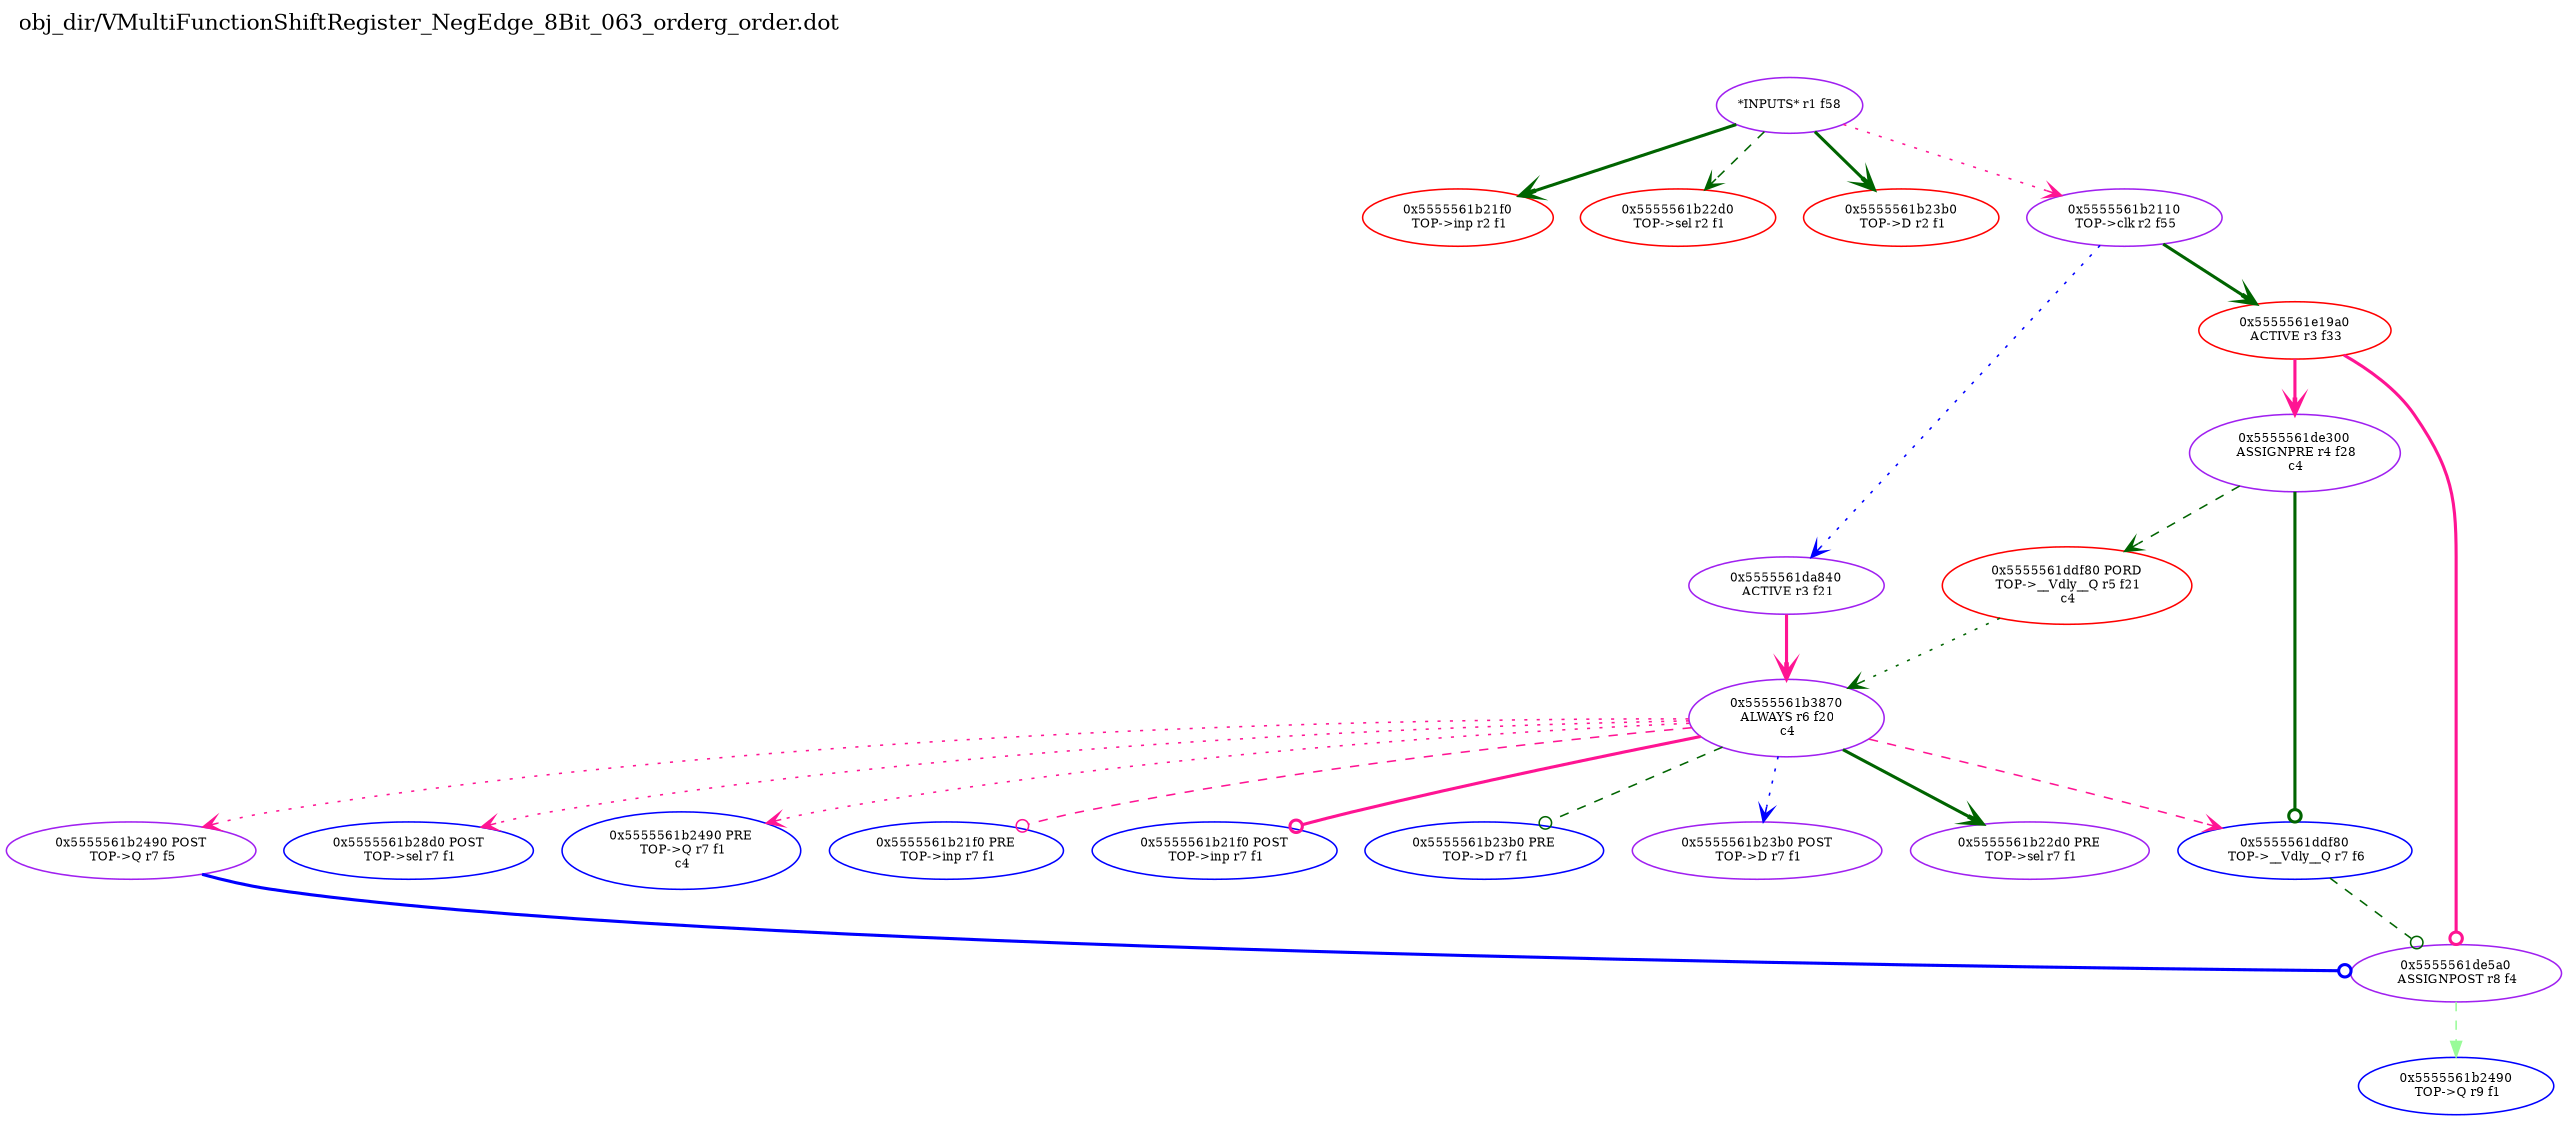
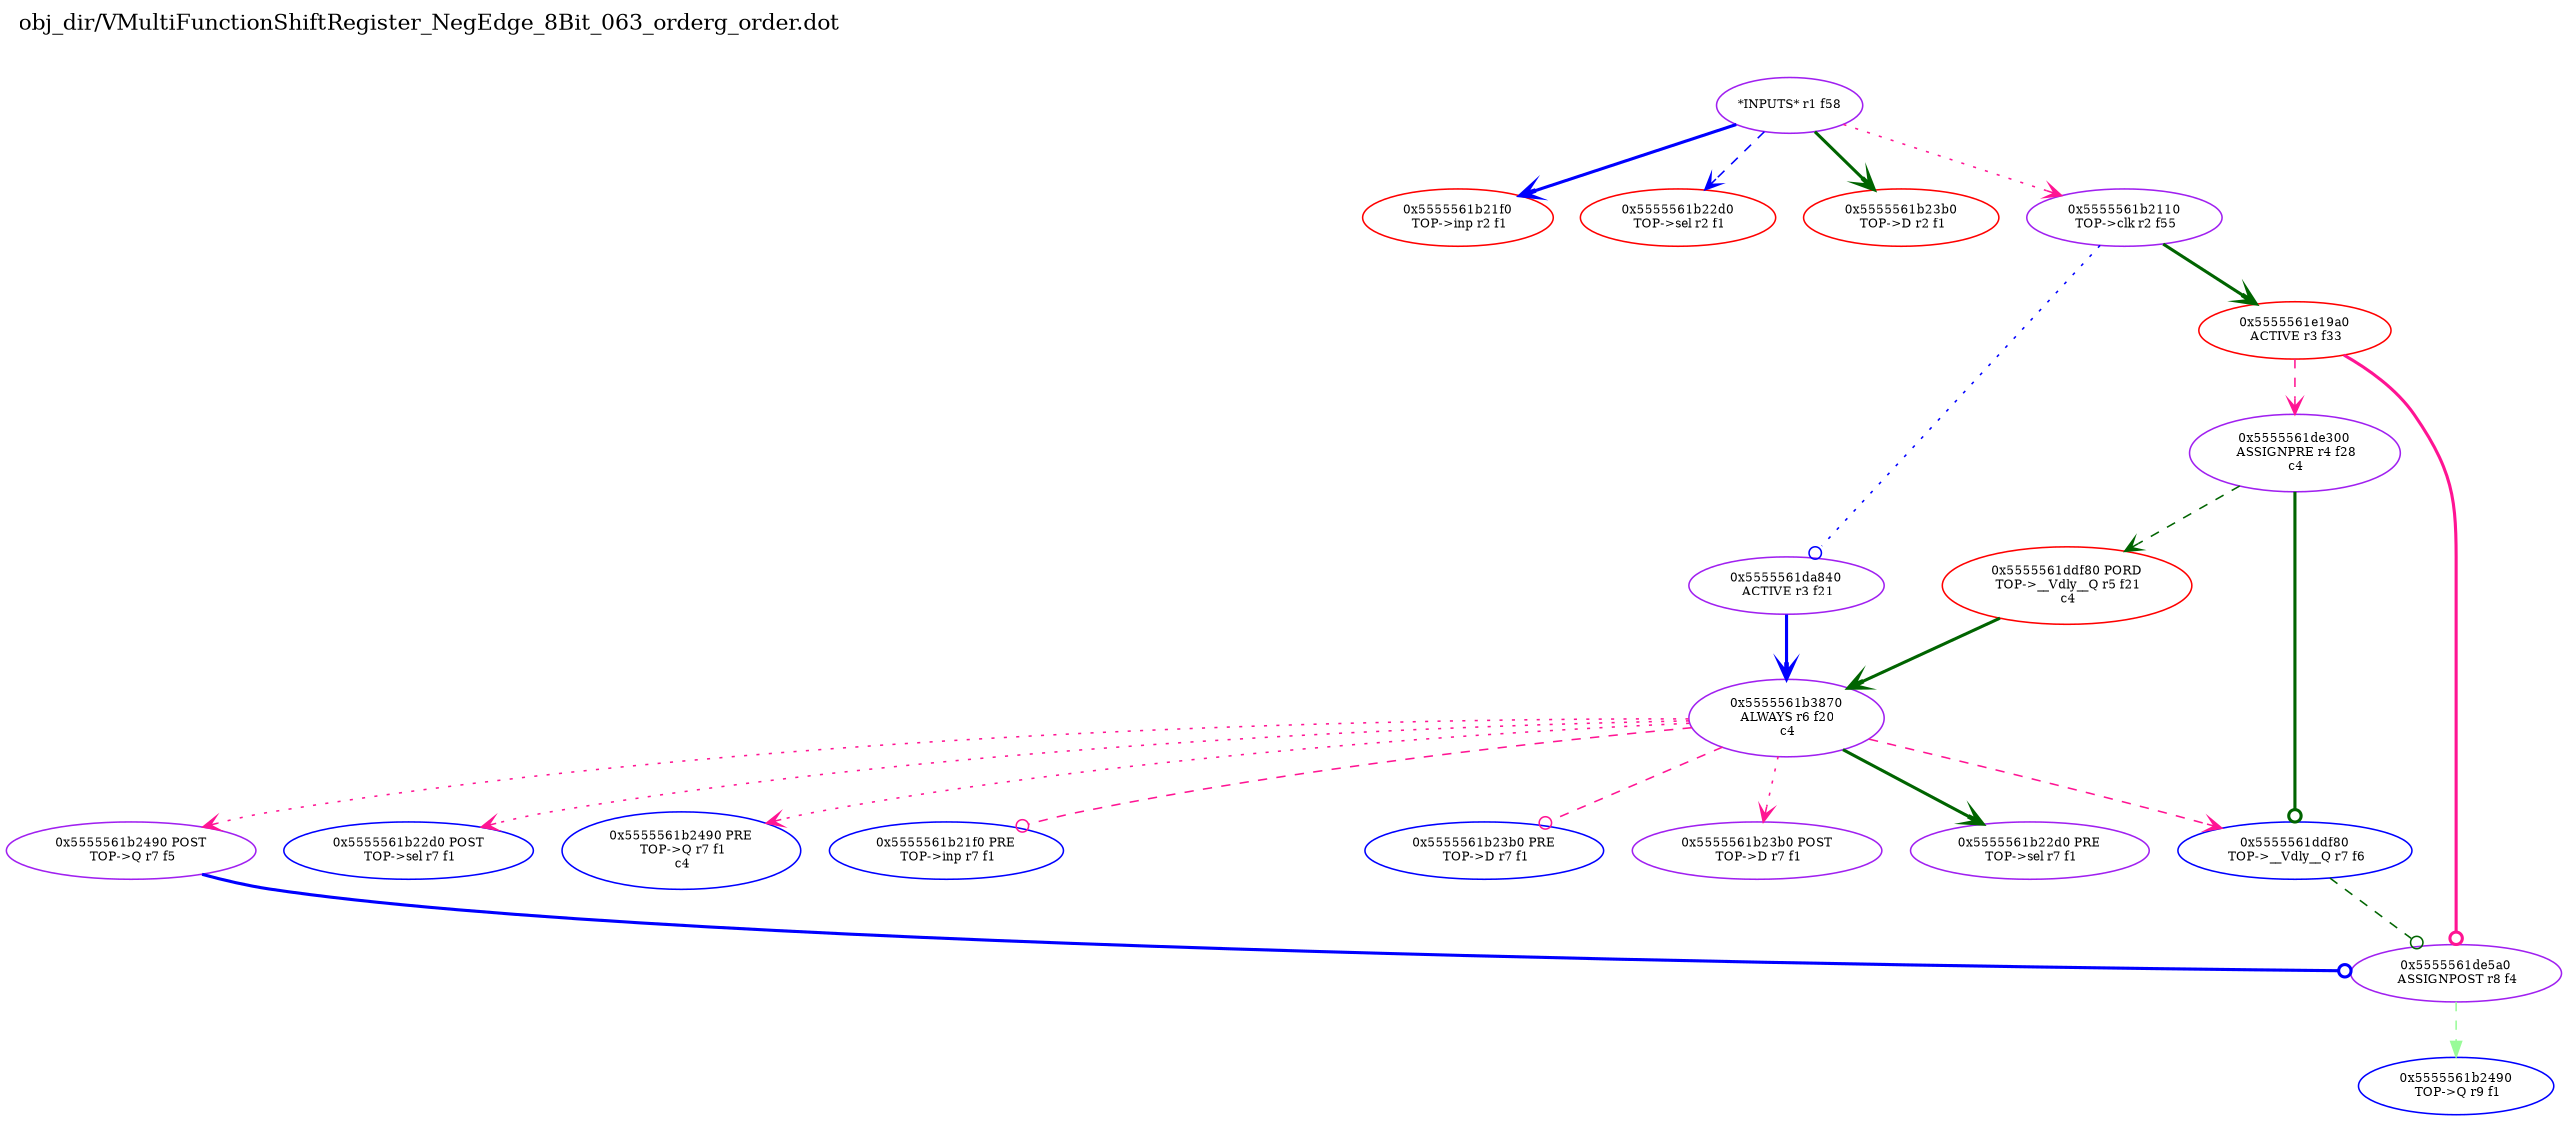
edge "*INPUTS* r1 f58" -> "0x5555561b22d0 TOP->sel r2 f1": color darkgreen -> blue
edge "*INPUTS* r1 f58" -> "0x5555561b21f0 TOP->inp r2 f1": color darkgreen -> blue
edge "0x5555561e19a0 ACTIVE r3 f33" -> "0x5555561de300 ASSIGNPRE r4 f28 c4": style bold -> dashed
edge "0x5555561b2110 TOP->clk r2 f55" -> "0x5555561da840 ACTIVE r3 f21": arrowhead vee -> odot
edge "0x5555561da840 ACTIVE r3 f21" -> "0x5555561b3870 ALWAYS r6 f20 c4": color deeppink -> blue
edge "0x5555561ddf80 PORD TOP->__Vdly__Q r5 f21 c4" -> "0x5555561b3870 ALWAYS r6 f20 c4": style dotted -> bold
edge "0x5555561b3870 ALWAYS r6 f20 c4" -> "0x5555561b23b0 POST TOP->D r7 f1": color blue -> deeppink
edge "0x5555561b3870 ALWAYS r6 f20 c4" -> "0x5555561b23b0 PRE TOP->D r7 f1": color darkgreen -> deeppink
node "0x5555561b28d0 POST TOP->sel r7 f1": label "0x5555561b28d0 POST TOP->sel r7 f1" -> "0x5555561b22d0 POST TOP->sel r7 f1"
node "0x5555561b21f0 POST TOP->inp r7 f1": removed
